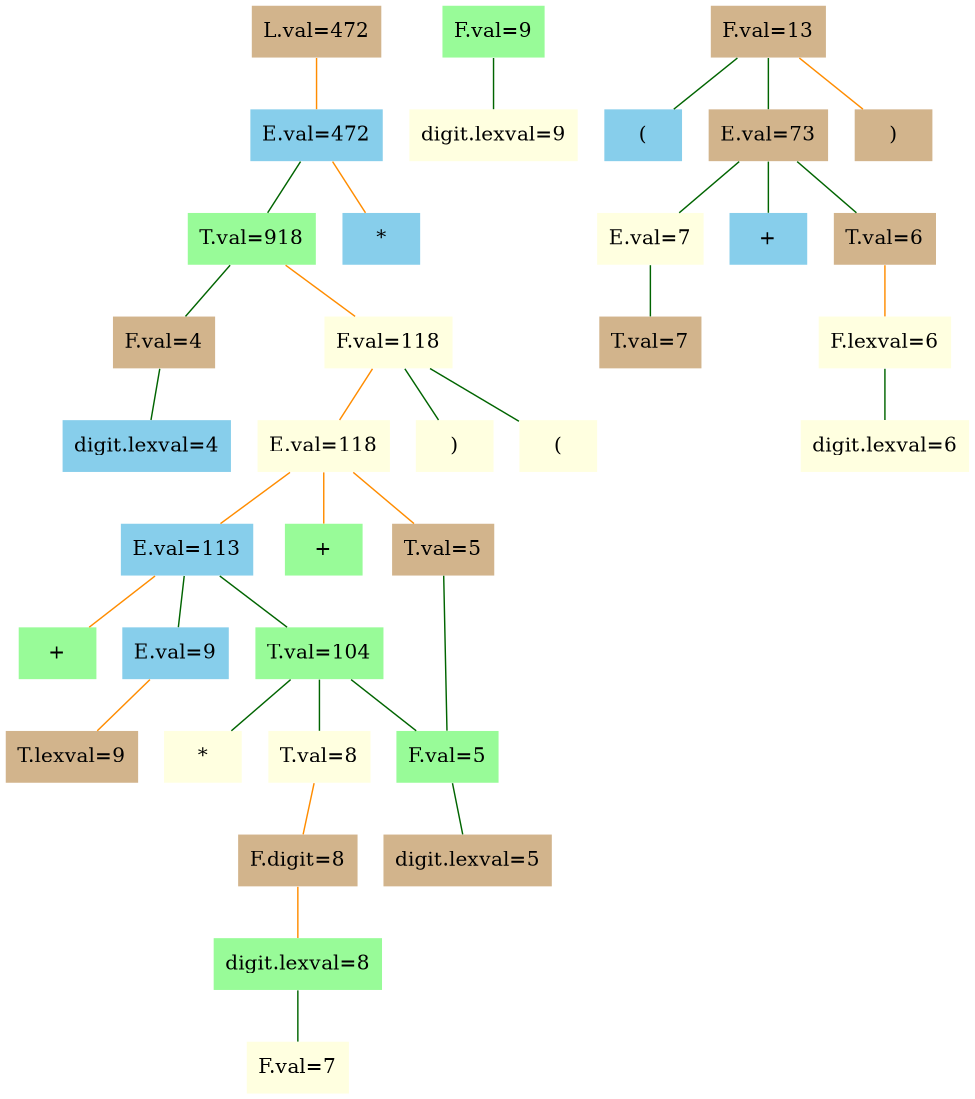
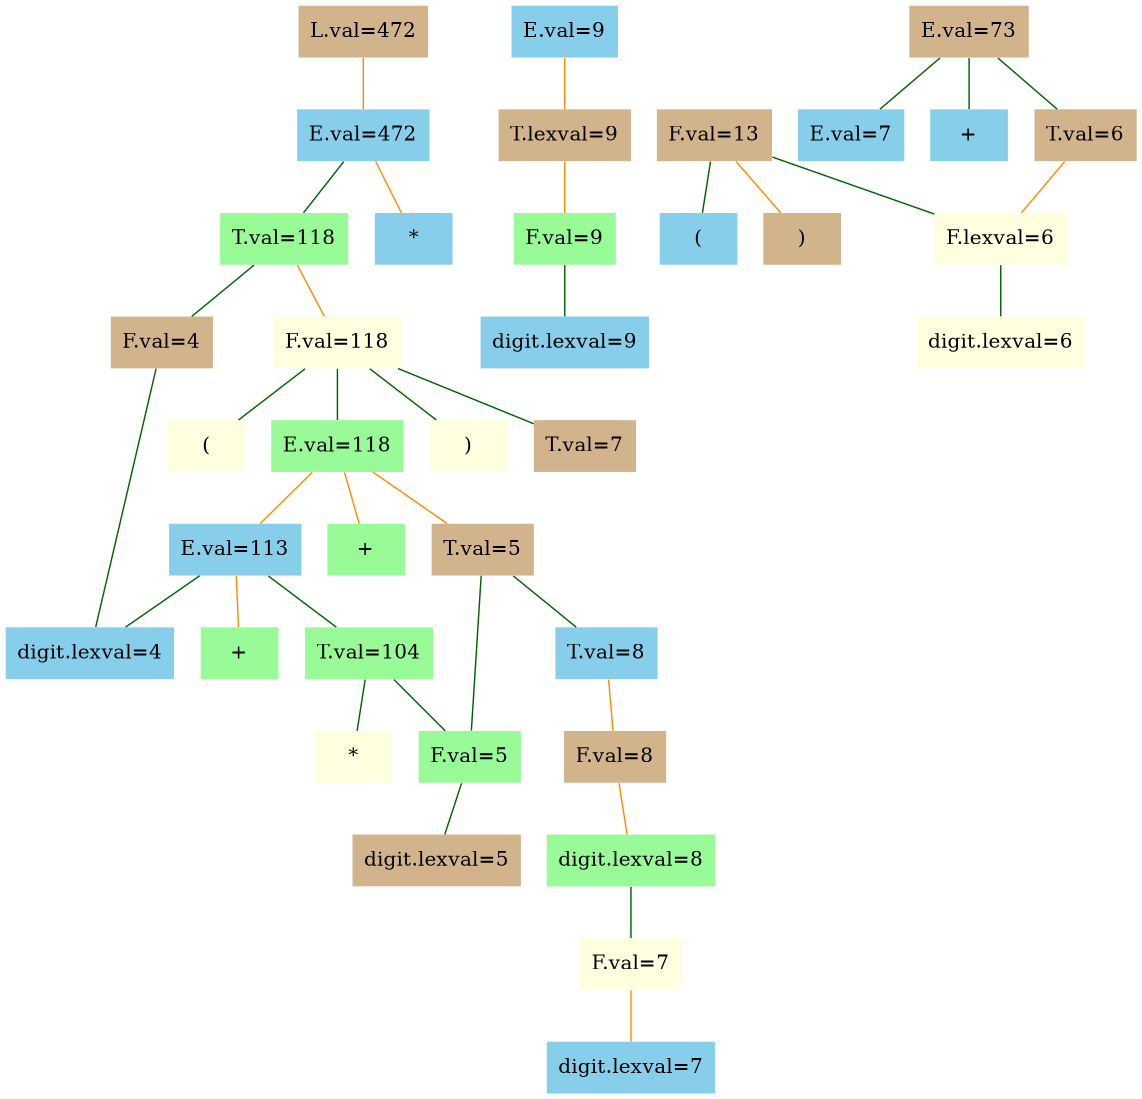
edge "F.val=13" -- "E.val=73": now "F.val=13" -- "F.lexval=6"
node "digit.lexval=9": fillcolor lightyellow -> skyblue
edge "T.lexval=9" -- "F.val=9": added
node "T.val=918": label "T.val=918" -> "T.val=118"
node "E.val=7": fillcolor lightyellow -> skyblue
edge "E.val=7" -- "T.val=7": now "F.val=118" -- "T.val=7"
edge "F.val=118" -- "E.val=118": color darkorange -> darkgreen
node "E.val=118": fillcolor lightyellow -> palegreen
edge "E.val=113" -- "E.val=9": now "E.val=113" -- "digit.lexval=4"
edge "T.val=104" -- "T.val=8": now "T.val=5" -- "T.val=8"
node "T.val=8": fillcolor lightyellow -> skyblue
node "F.digit=8": label "F.digit=8" -> "F.val=8"
node "digit.lexval=7": added
